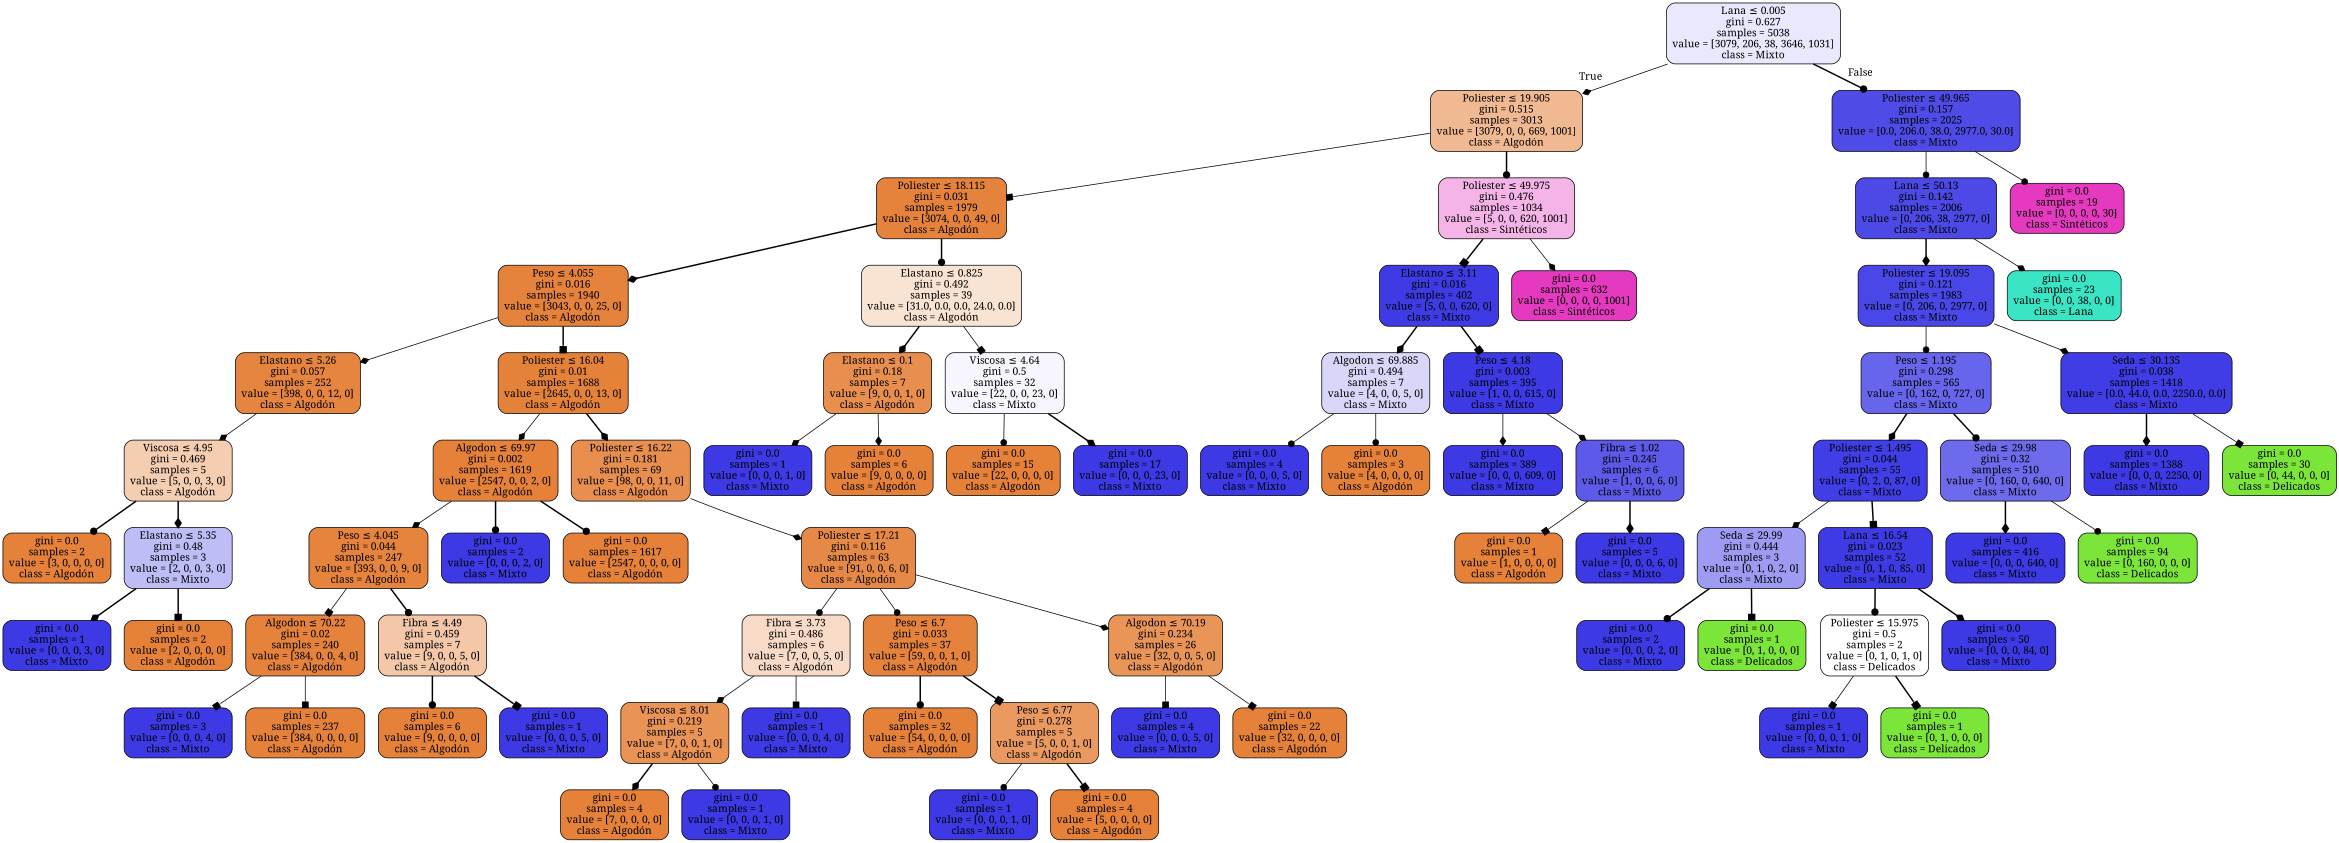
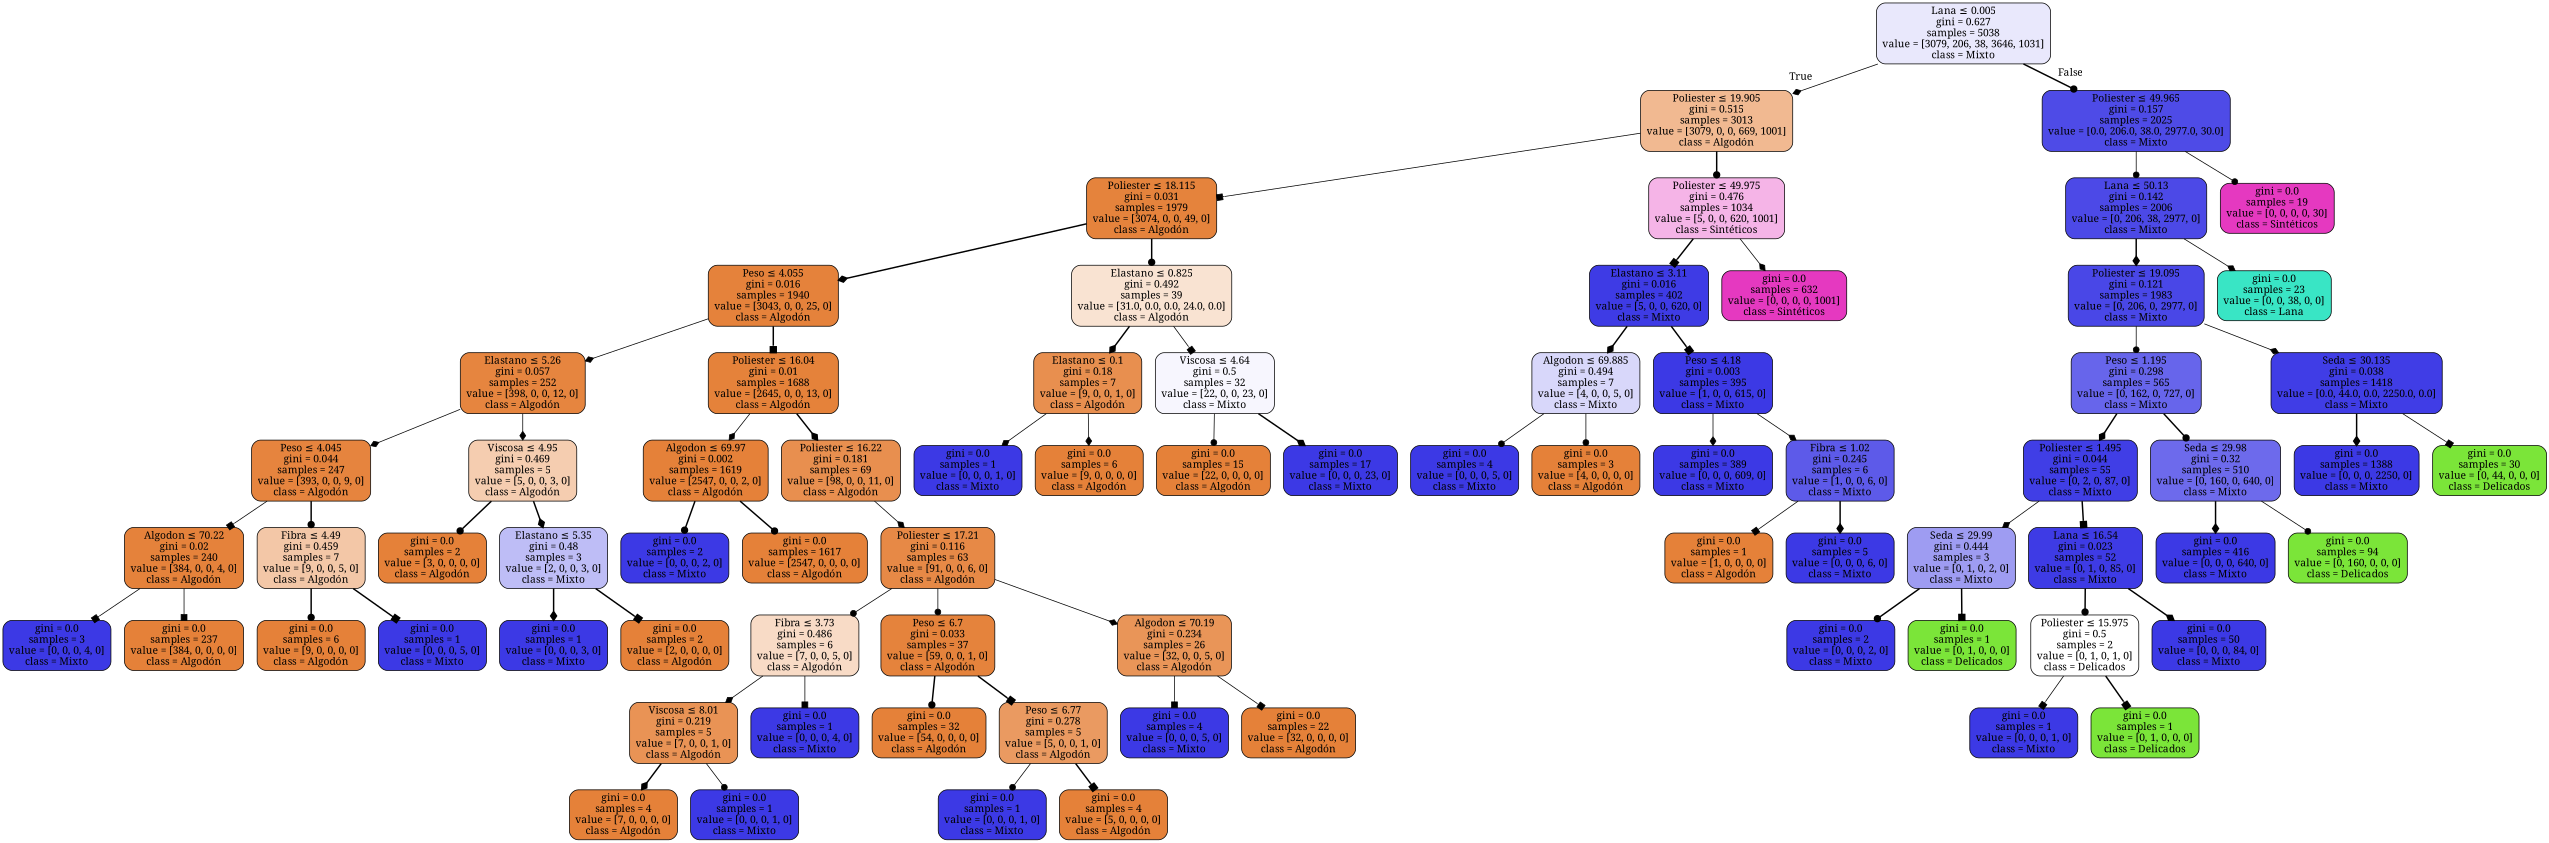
edge "Algodon ≤ 69.97" -> "Peso ≤ 4.045": now "Elastano ≤ 5.26" -> "Peso ≤ 4.045"
